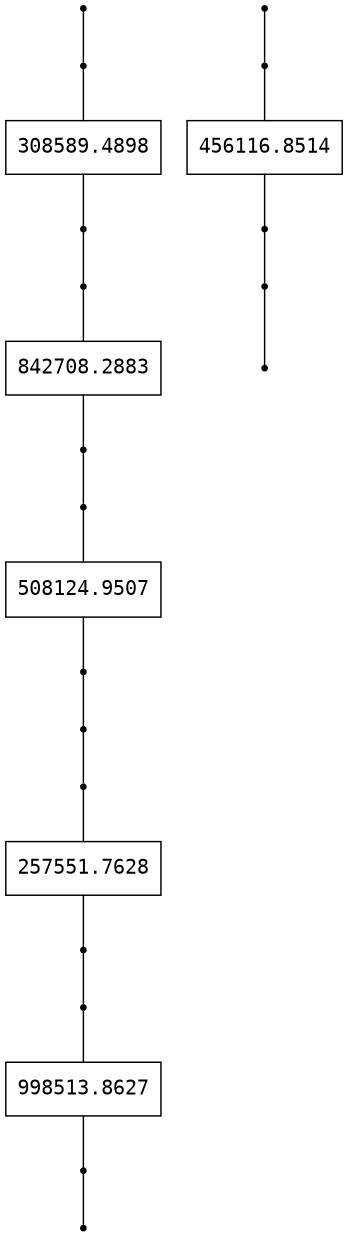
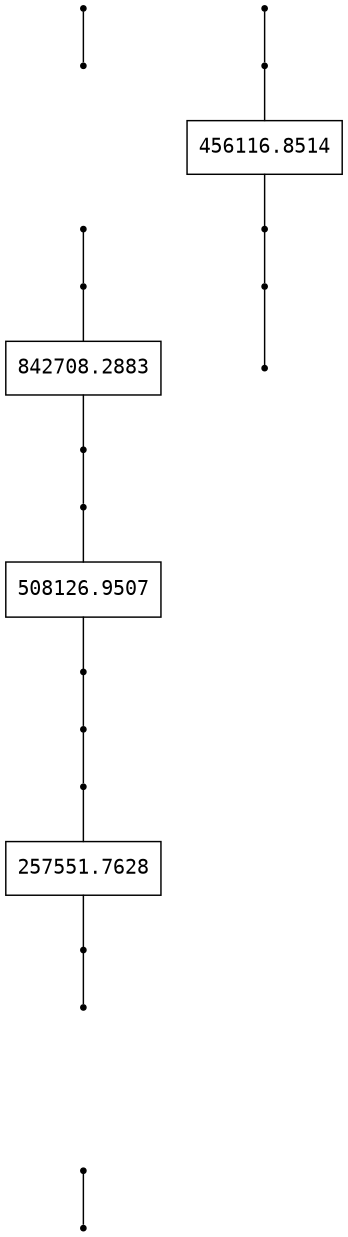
node "308589.4898": removed
node "508124.9507": label "508124.9507" -> "508126.9507"
node "998513.8627": removed
